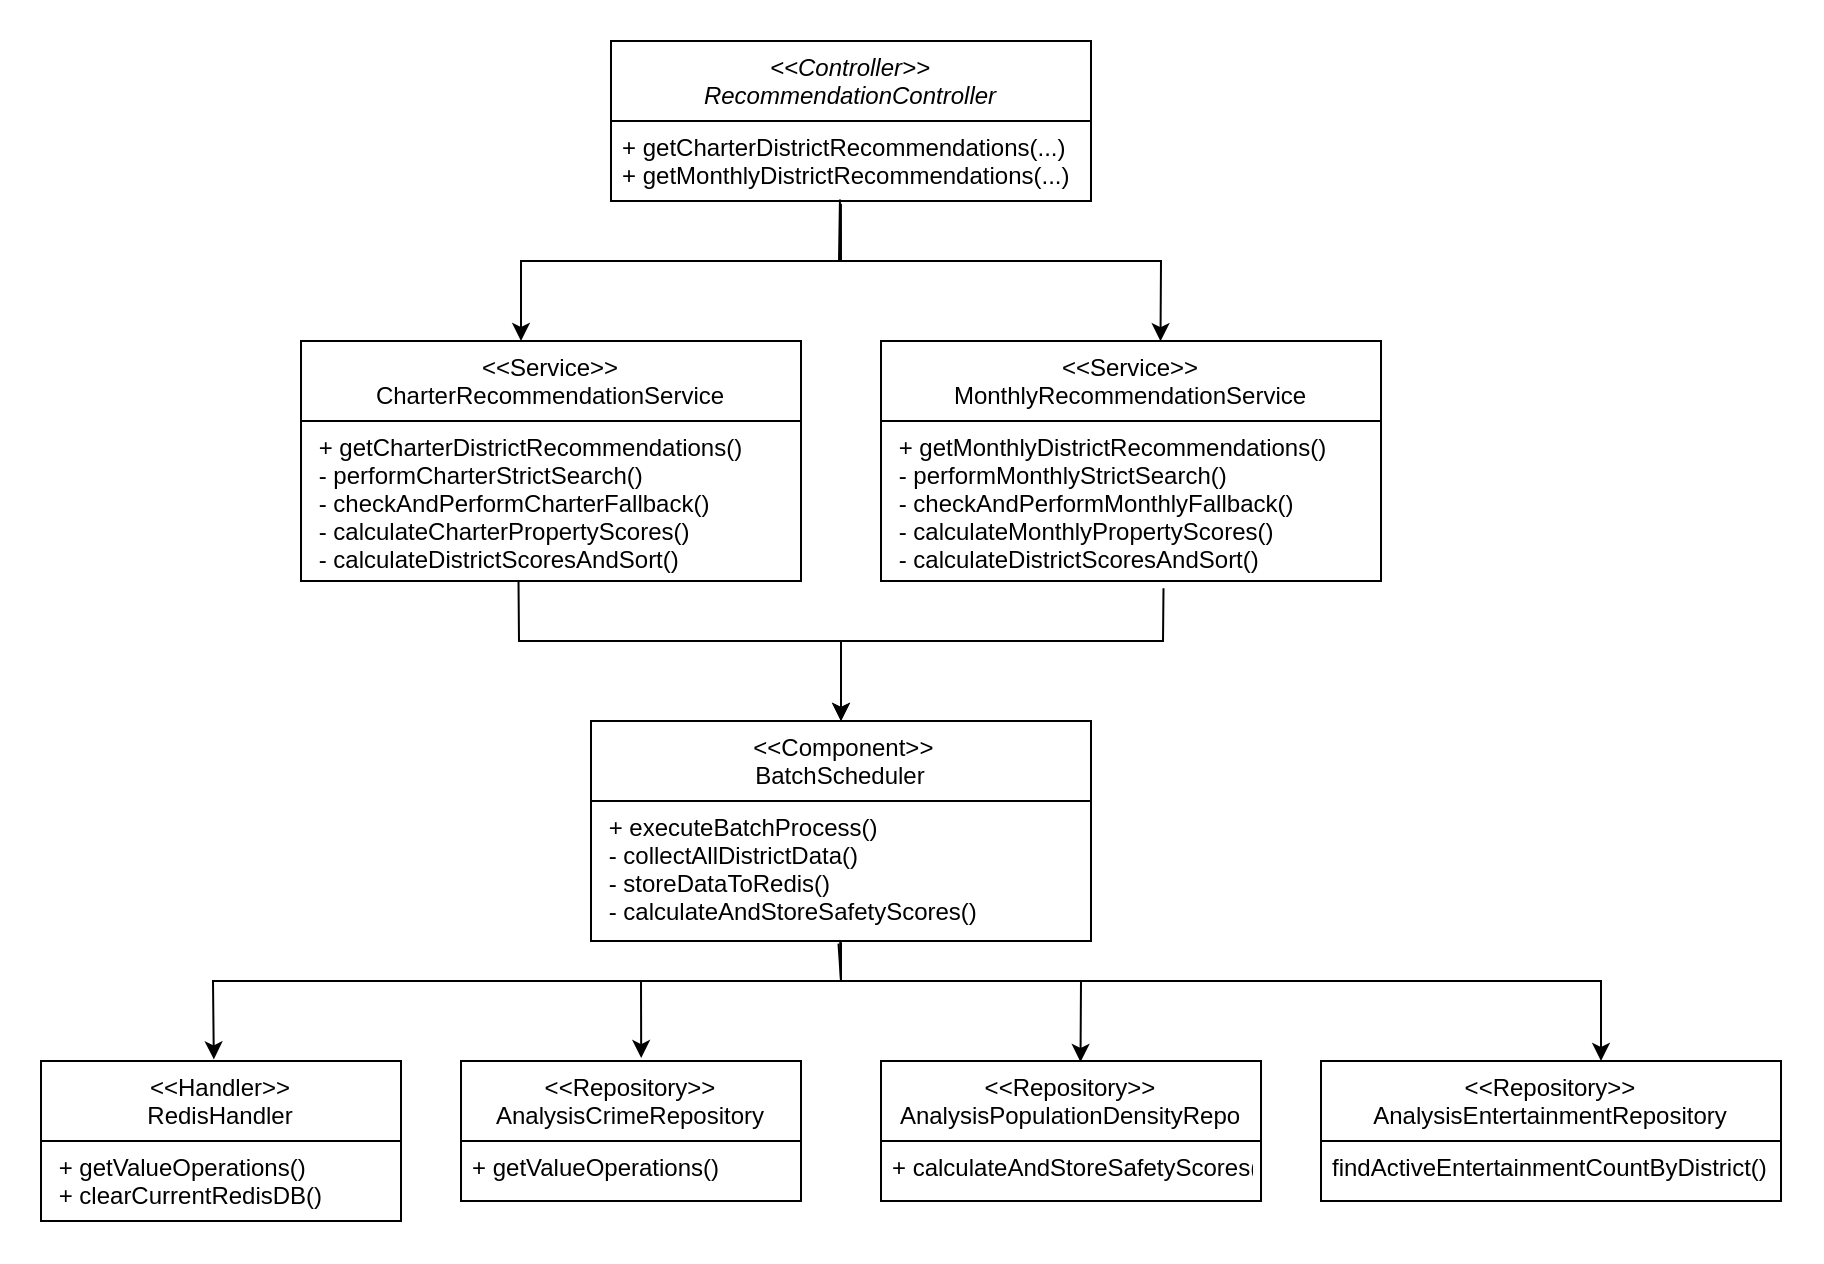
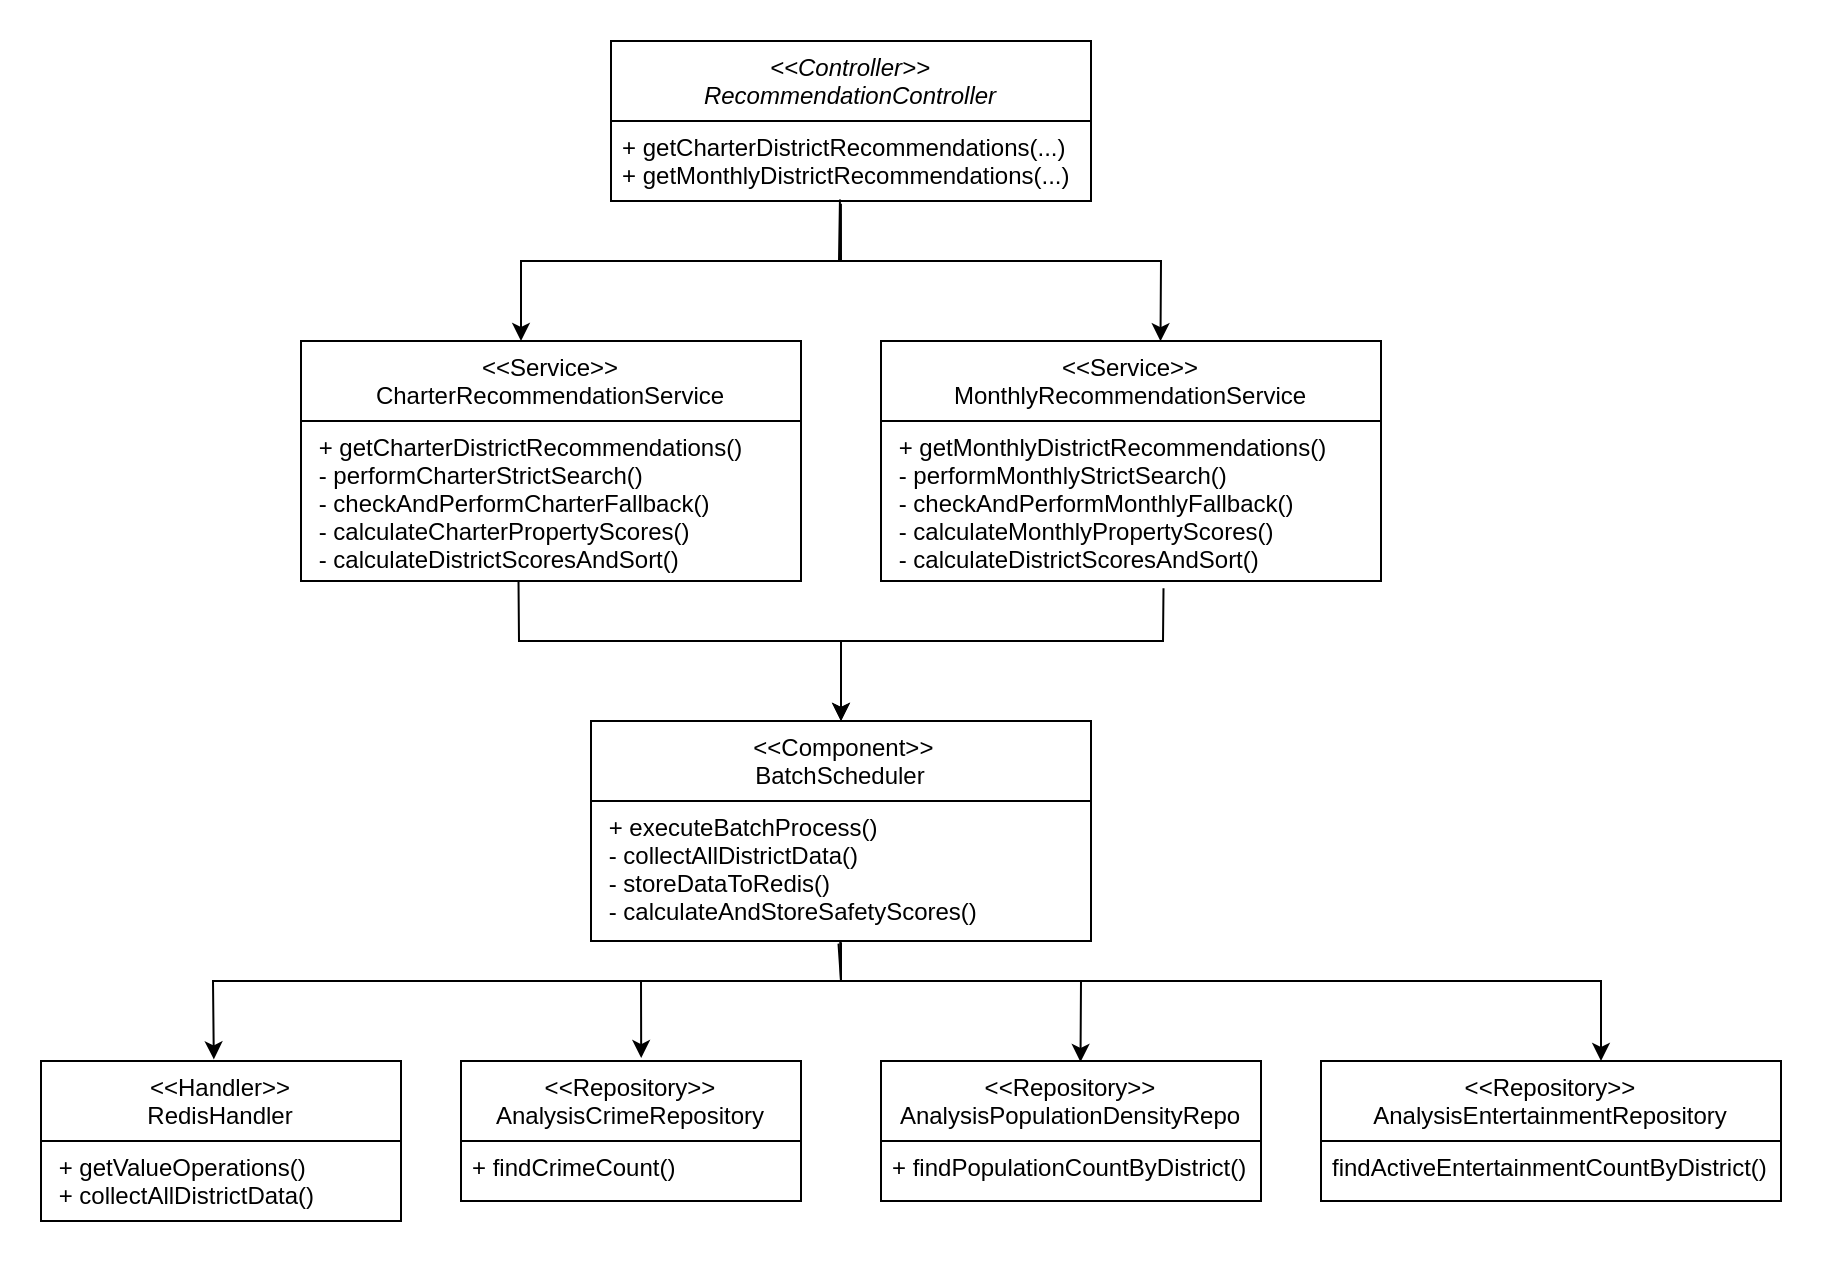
node "+ getValueOperations() + clearCurrentRedisDB()": label "+ getValueOperations() + clearCurrentRedisDB()" -> "+ getValueOperations() + collectAllDistrictData()"
node "+ getValueOperations()": label "+ getValueOperations()" -> "+ findCrimeCount()"
node "+ calculateAndStoreSafetyScores()": label "+ calculateAndStoreSafetyScores()" -> "+ findPopulationCountByDistrict()"
